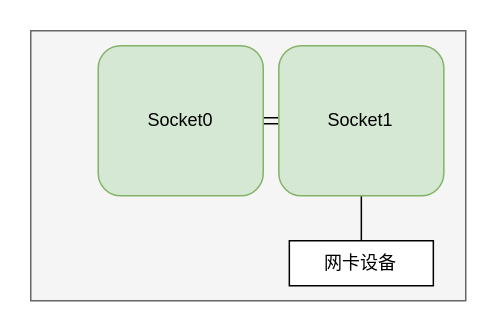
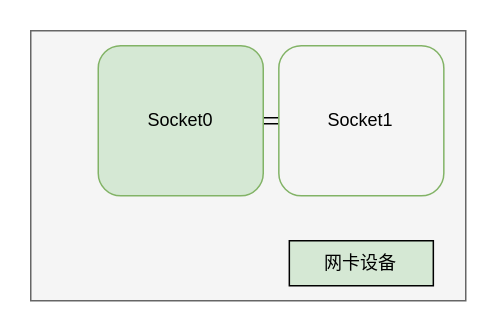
node "Socket1": fillcolor #d5e8d4 -> #f5f5f5
edge "Socket1" -- "网卡设备": removed
node "网卡设备": fillcolor #ffffff -> #d5e8d4
